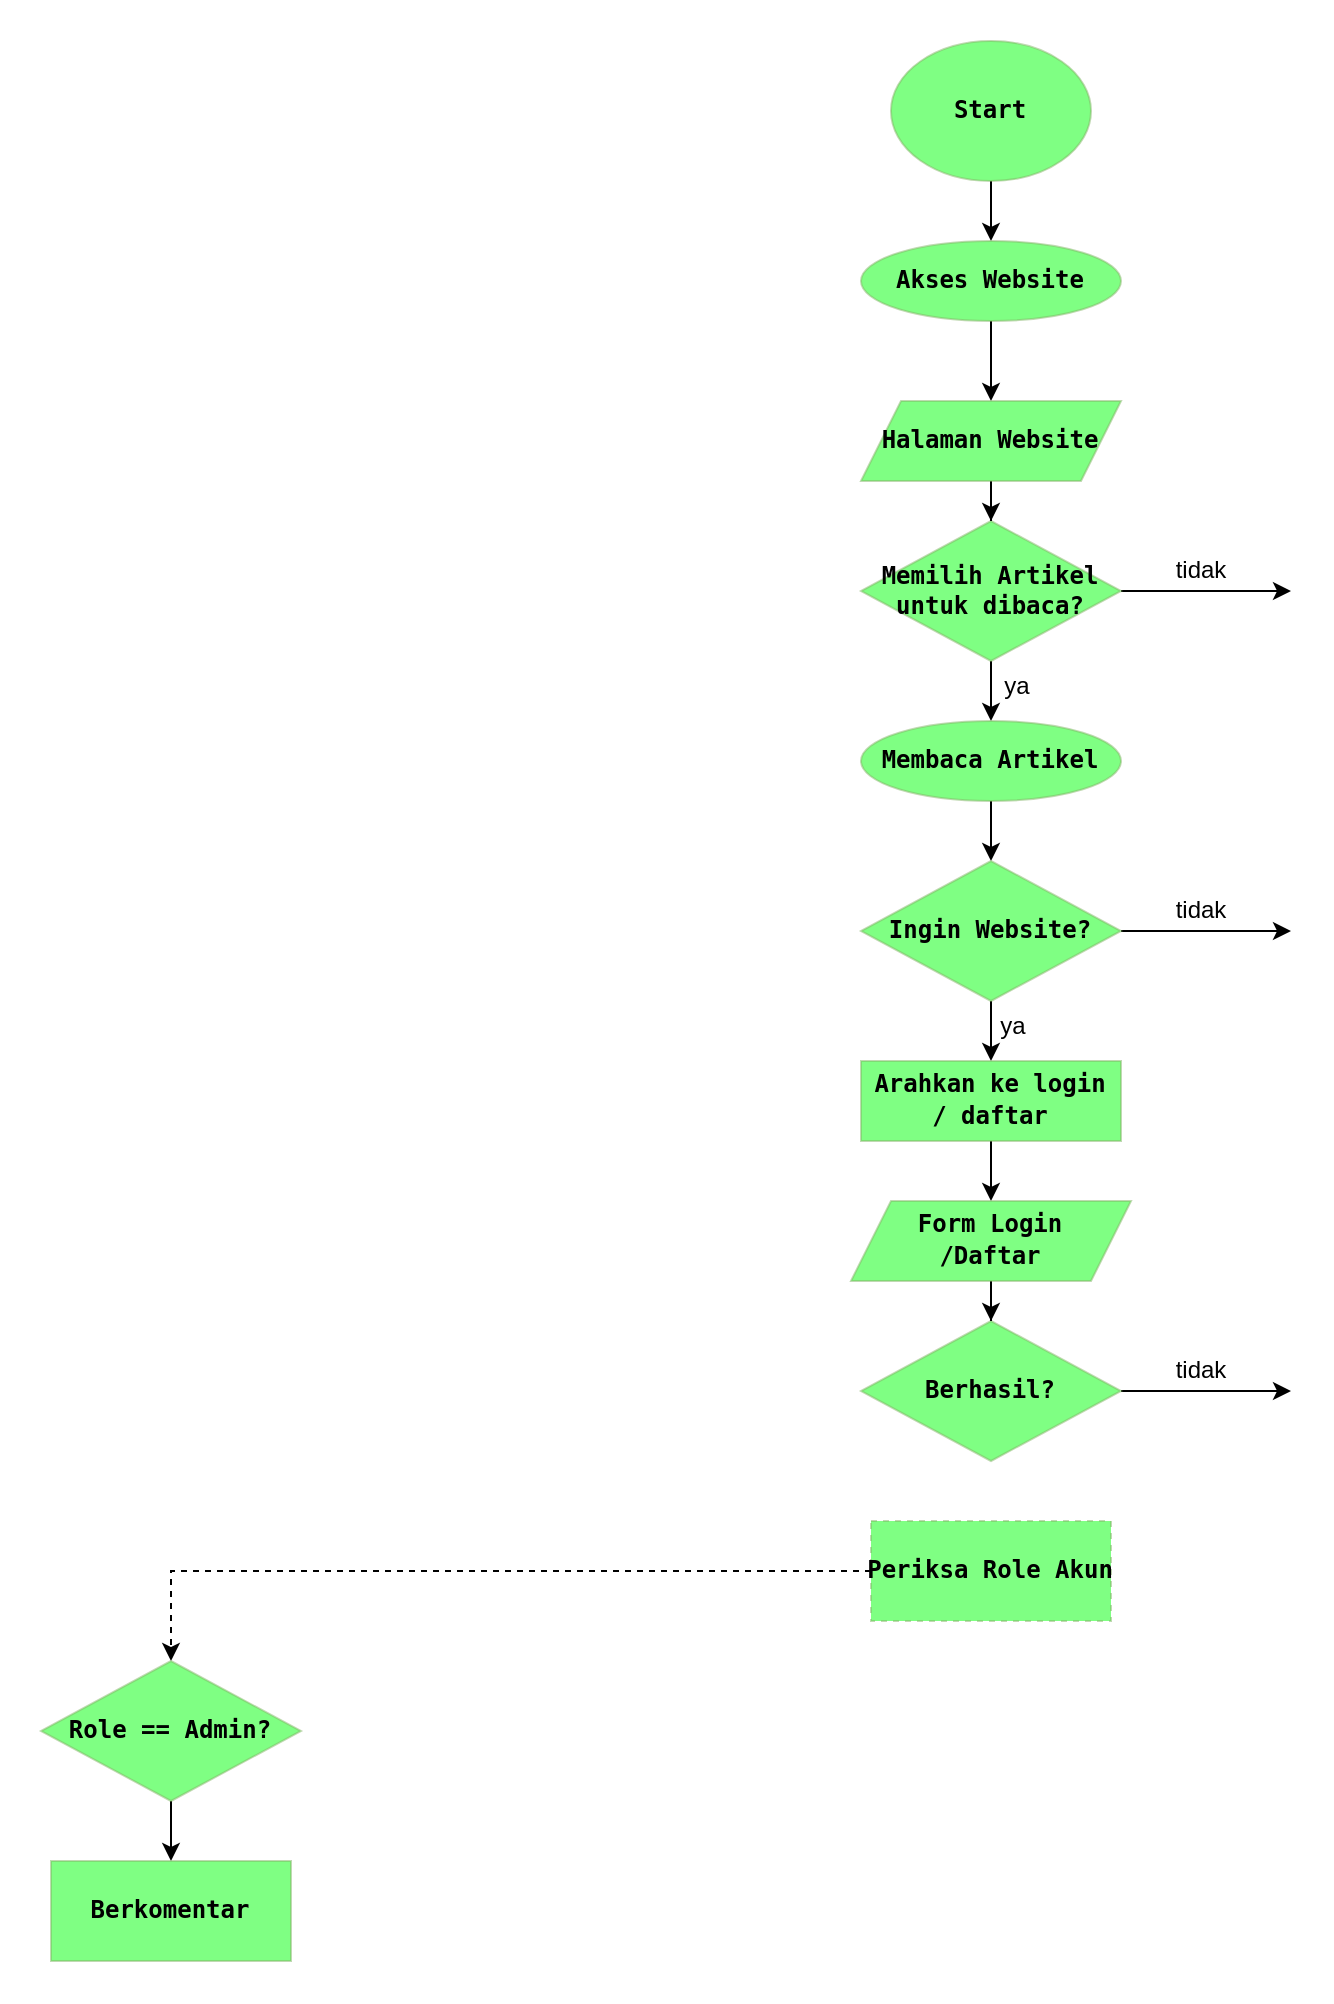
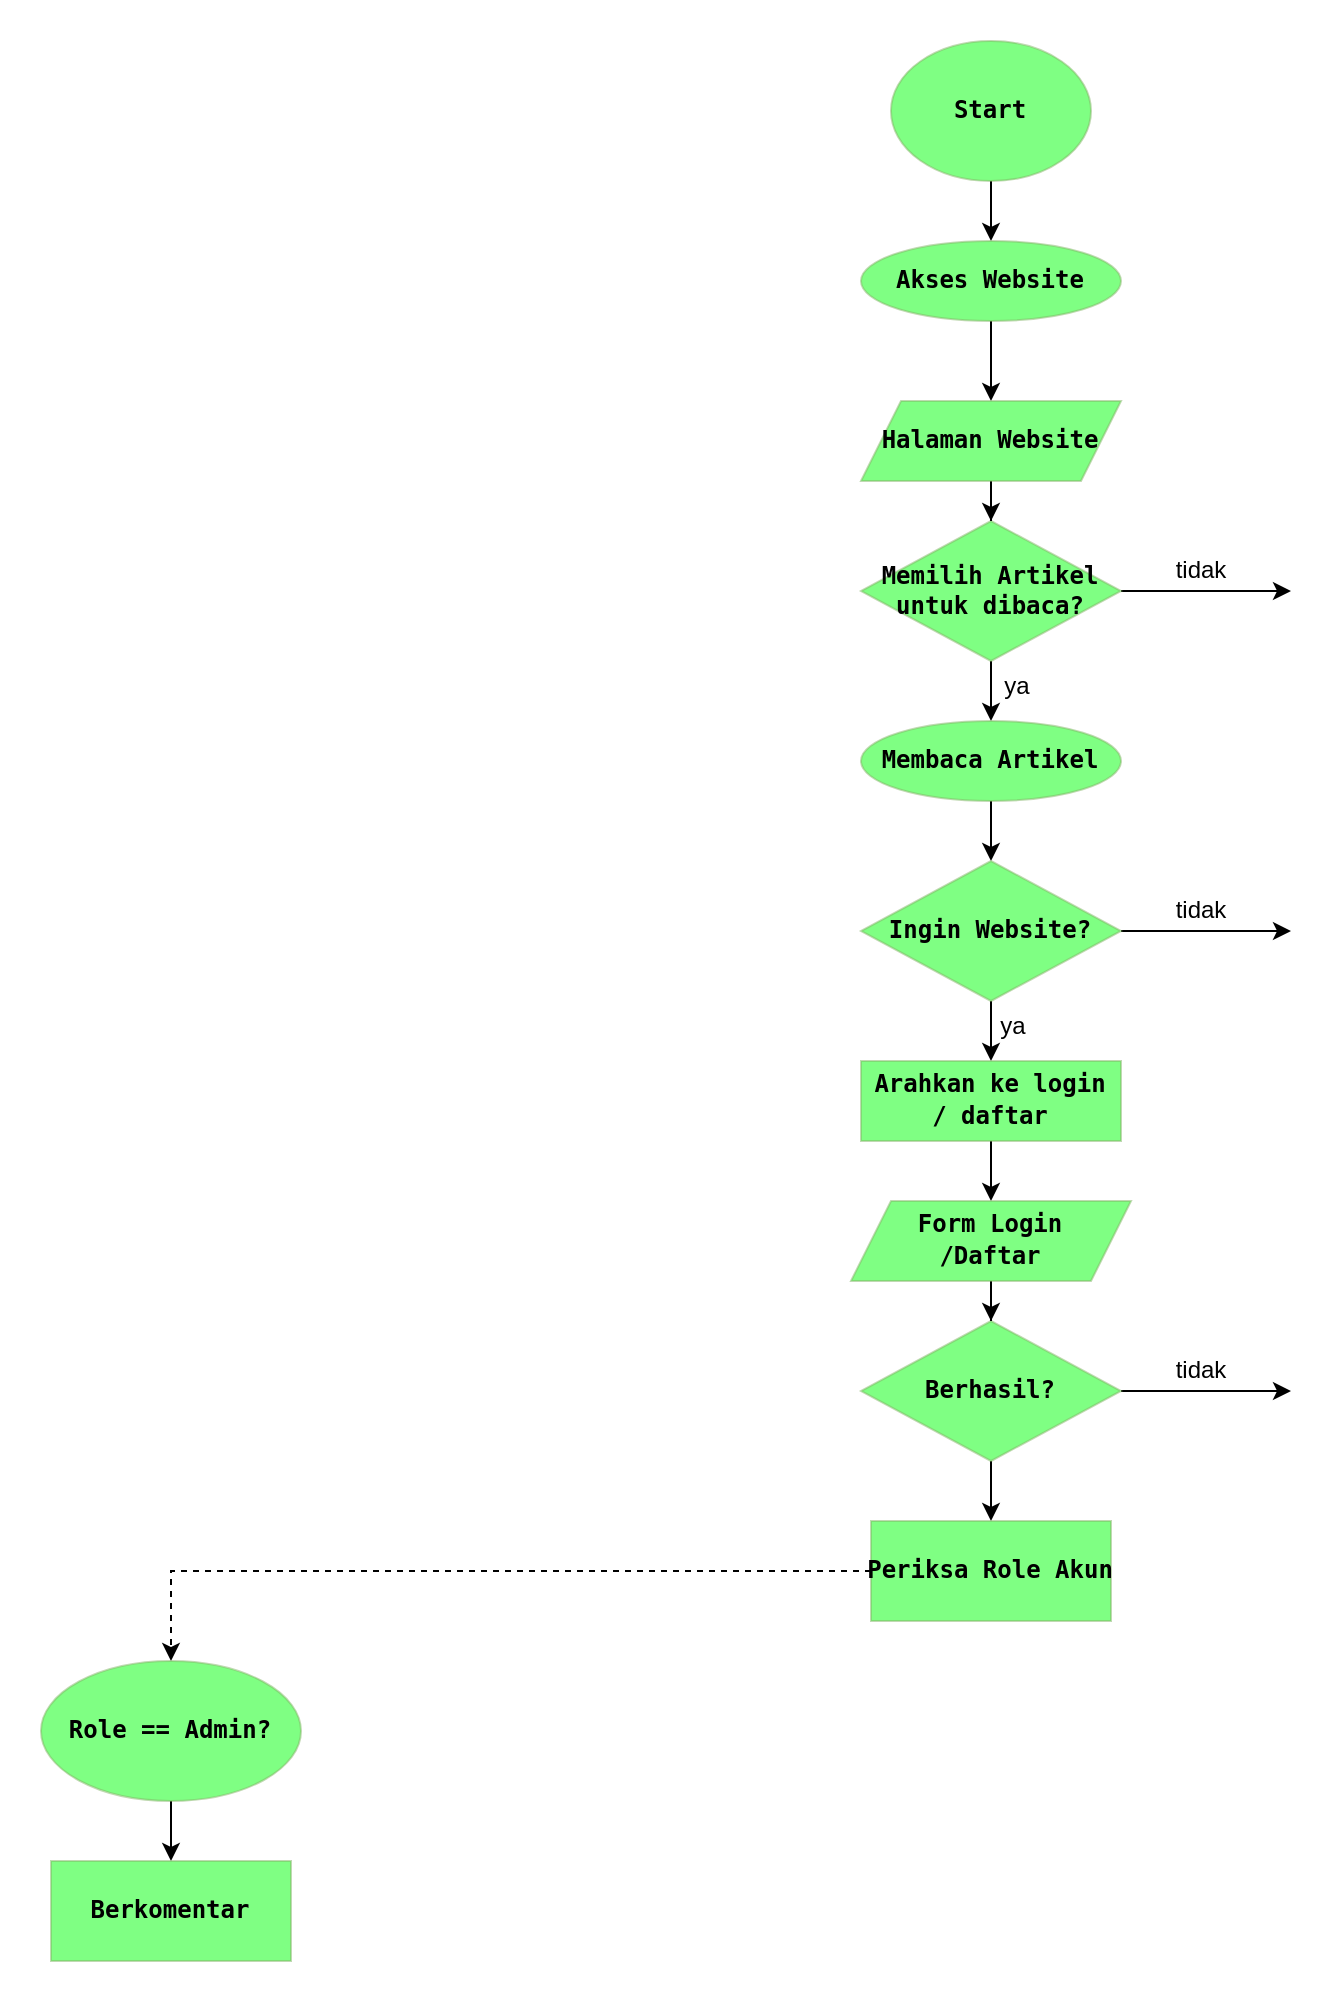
edge "Berhasil?" -> "Periksa Role Akun": added
node "Periksa Role Akun": style dashed -> solid
node "Role == Admin?": shape diamond -> ellipse
